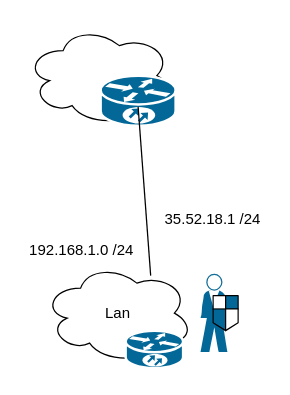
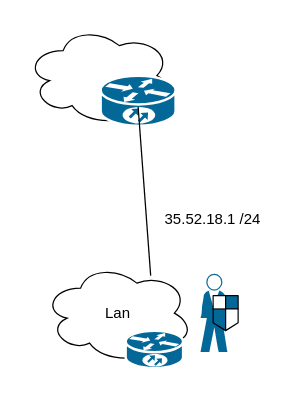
node "192.168.1.0 /24": removed
